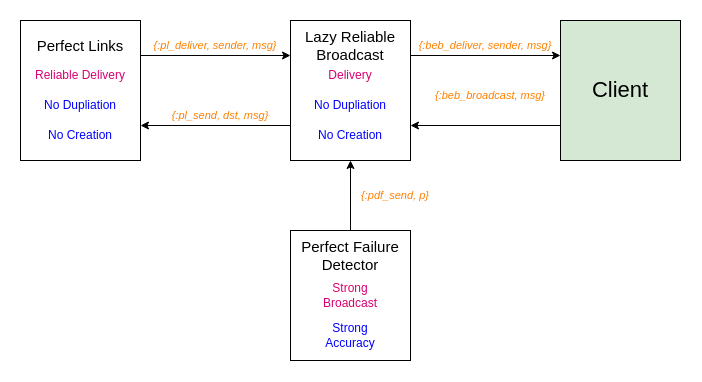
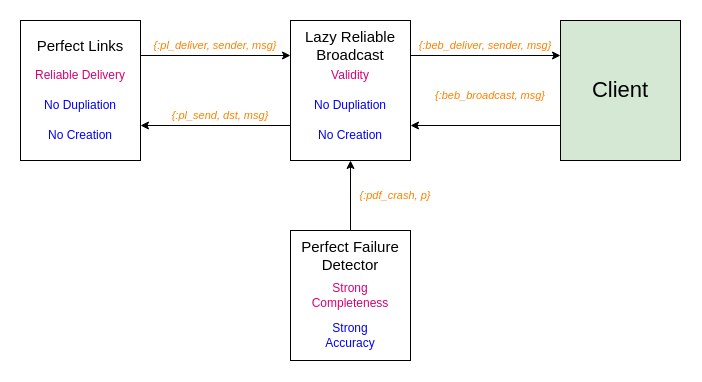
node "Delivery": label "Delivery" -> "Validity"
node "{:pdf_send, p}": label "{:pdf_send, p}" -> "{:pdf_crash, p}"
node "Strong Broadcast": label "Strong Broadcast" -> "Strong Completeness"
